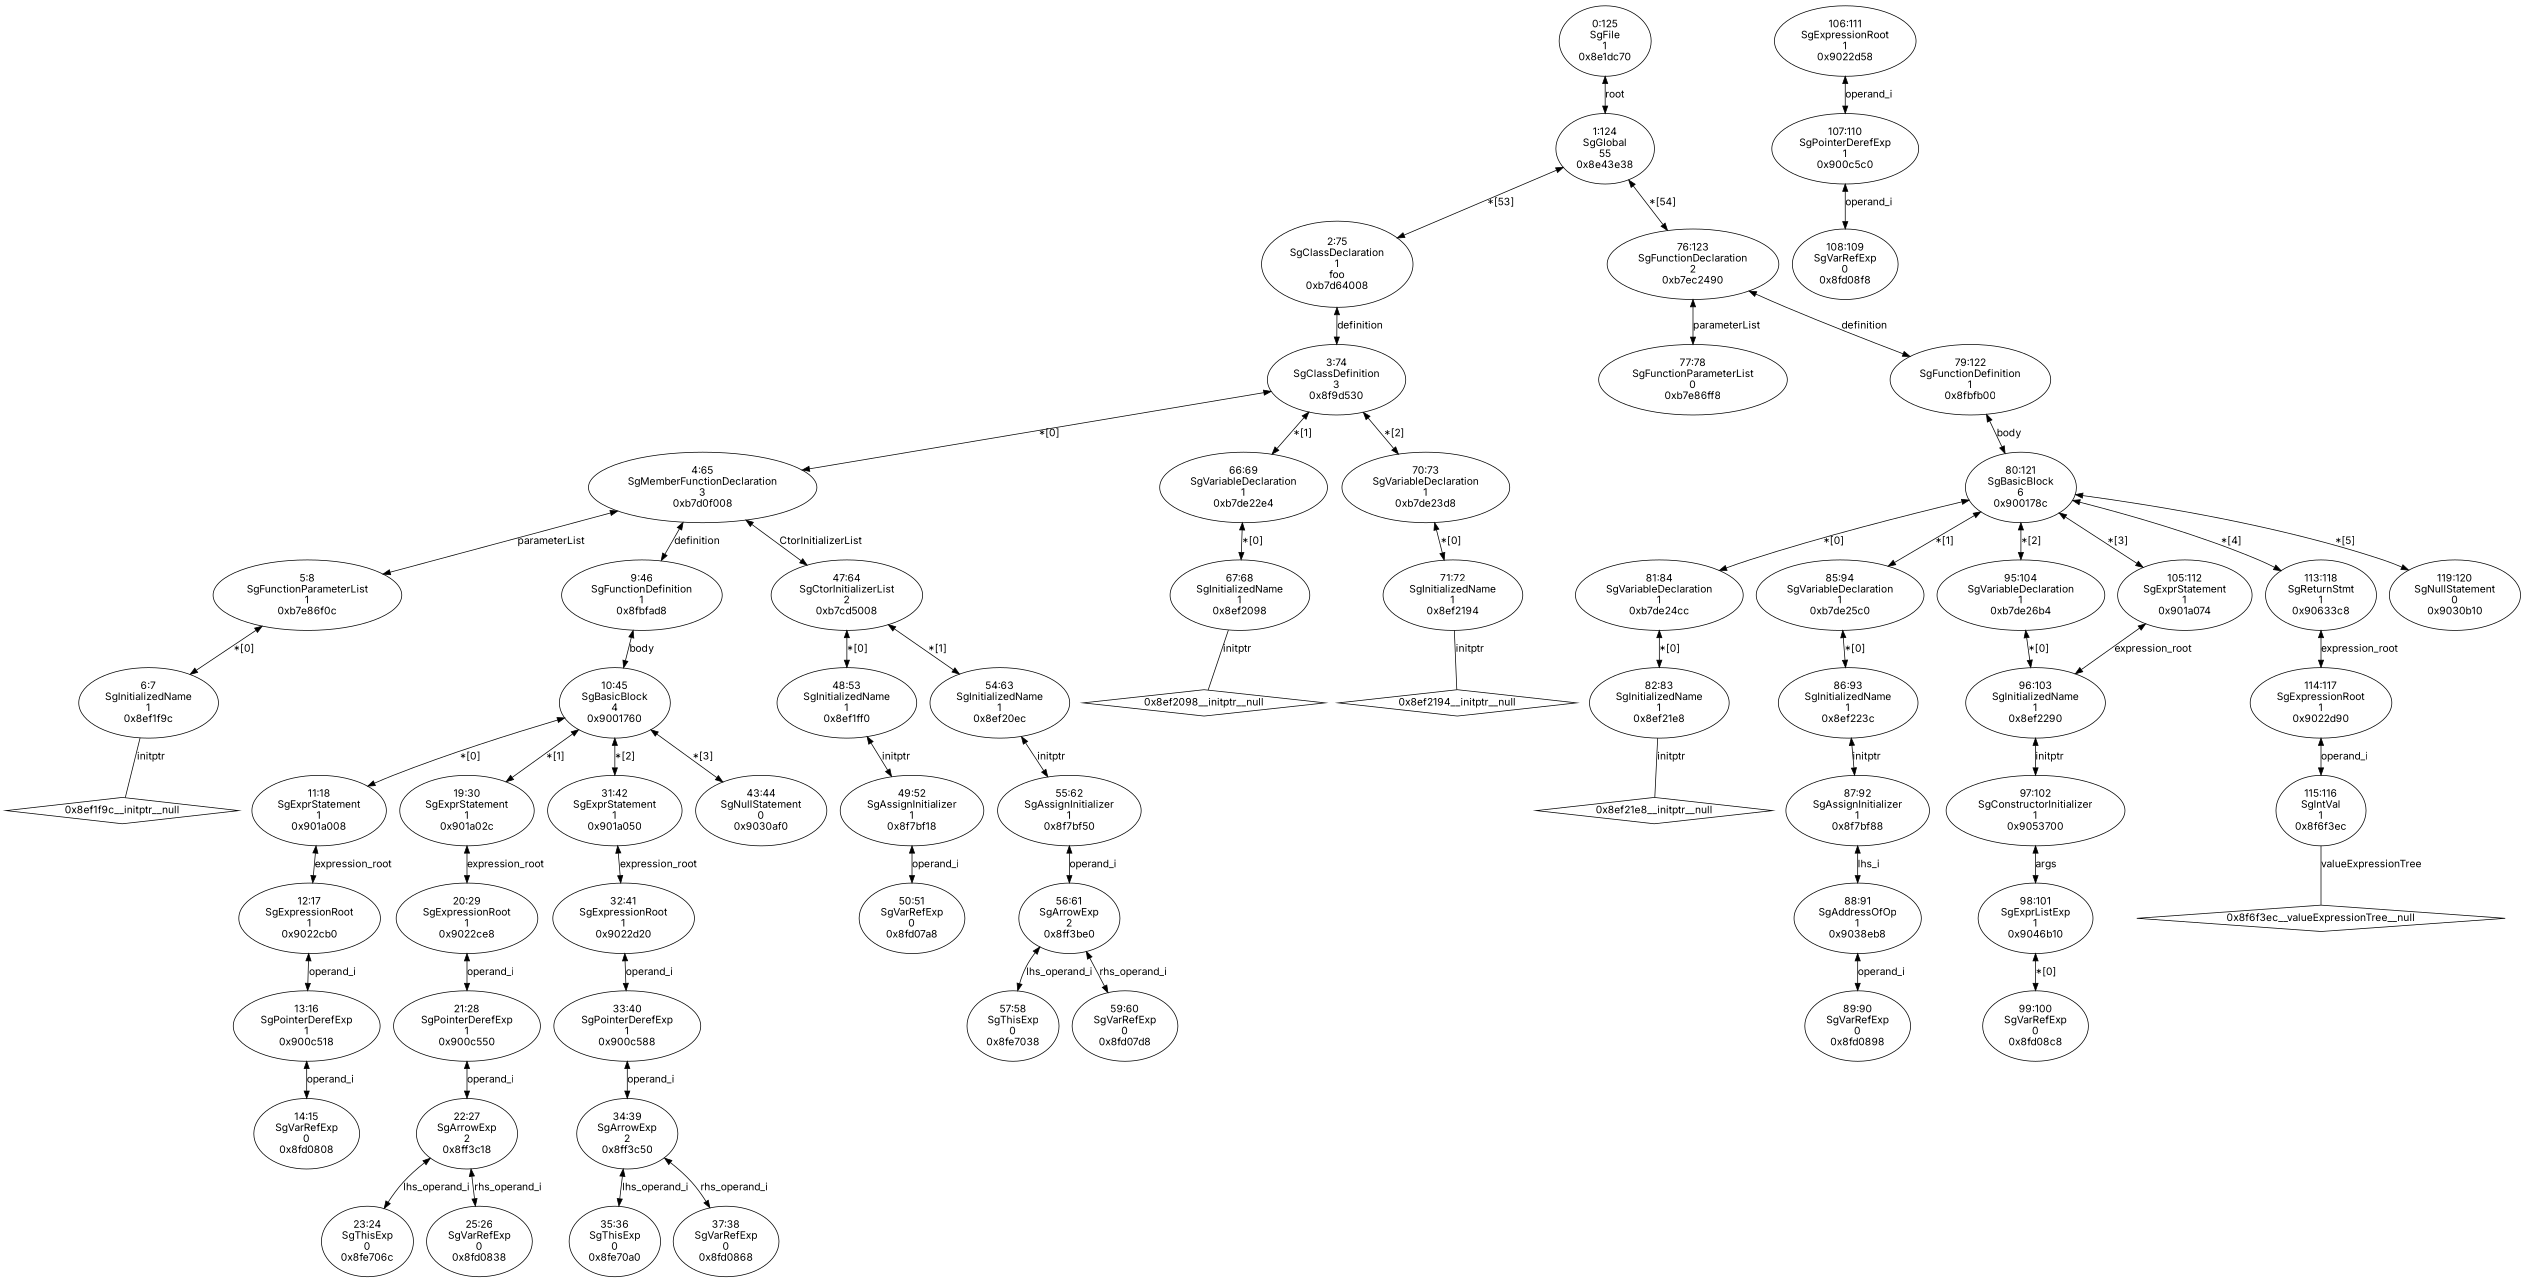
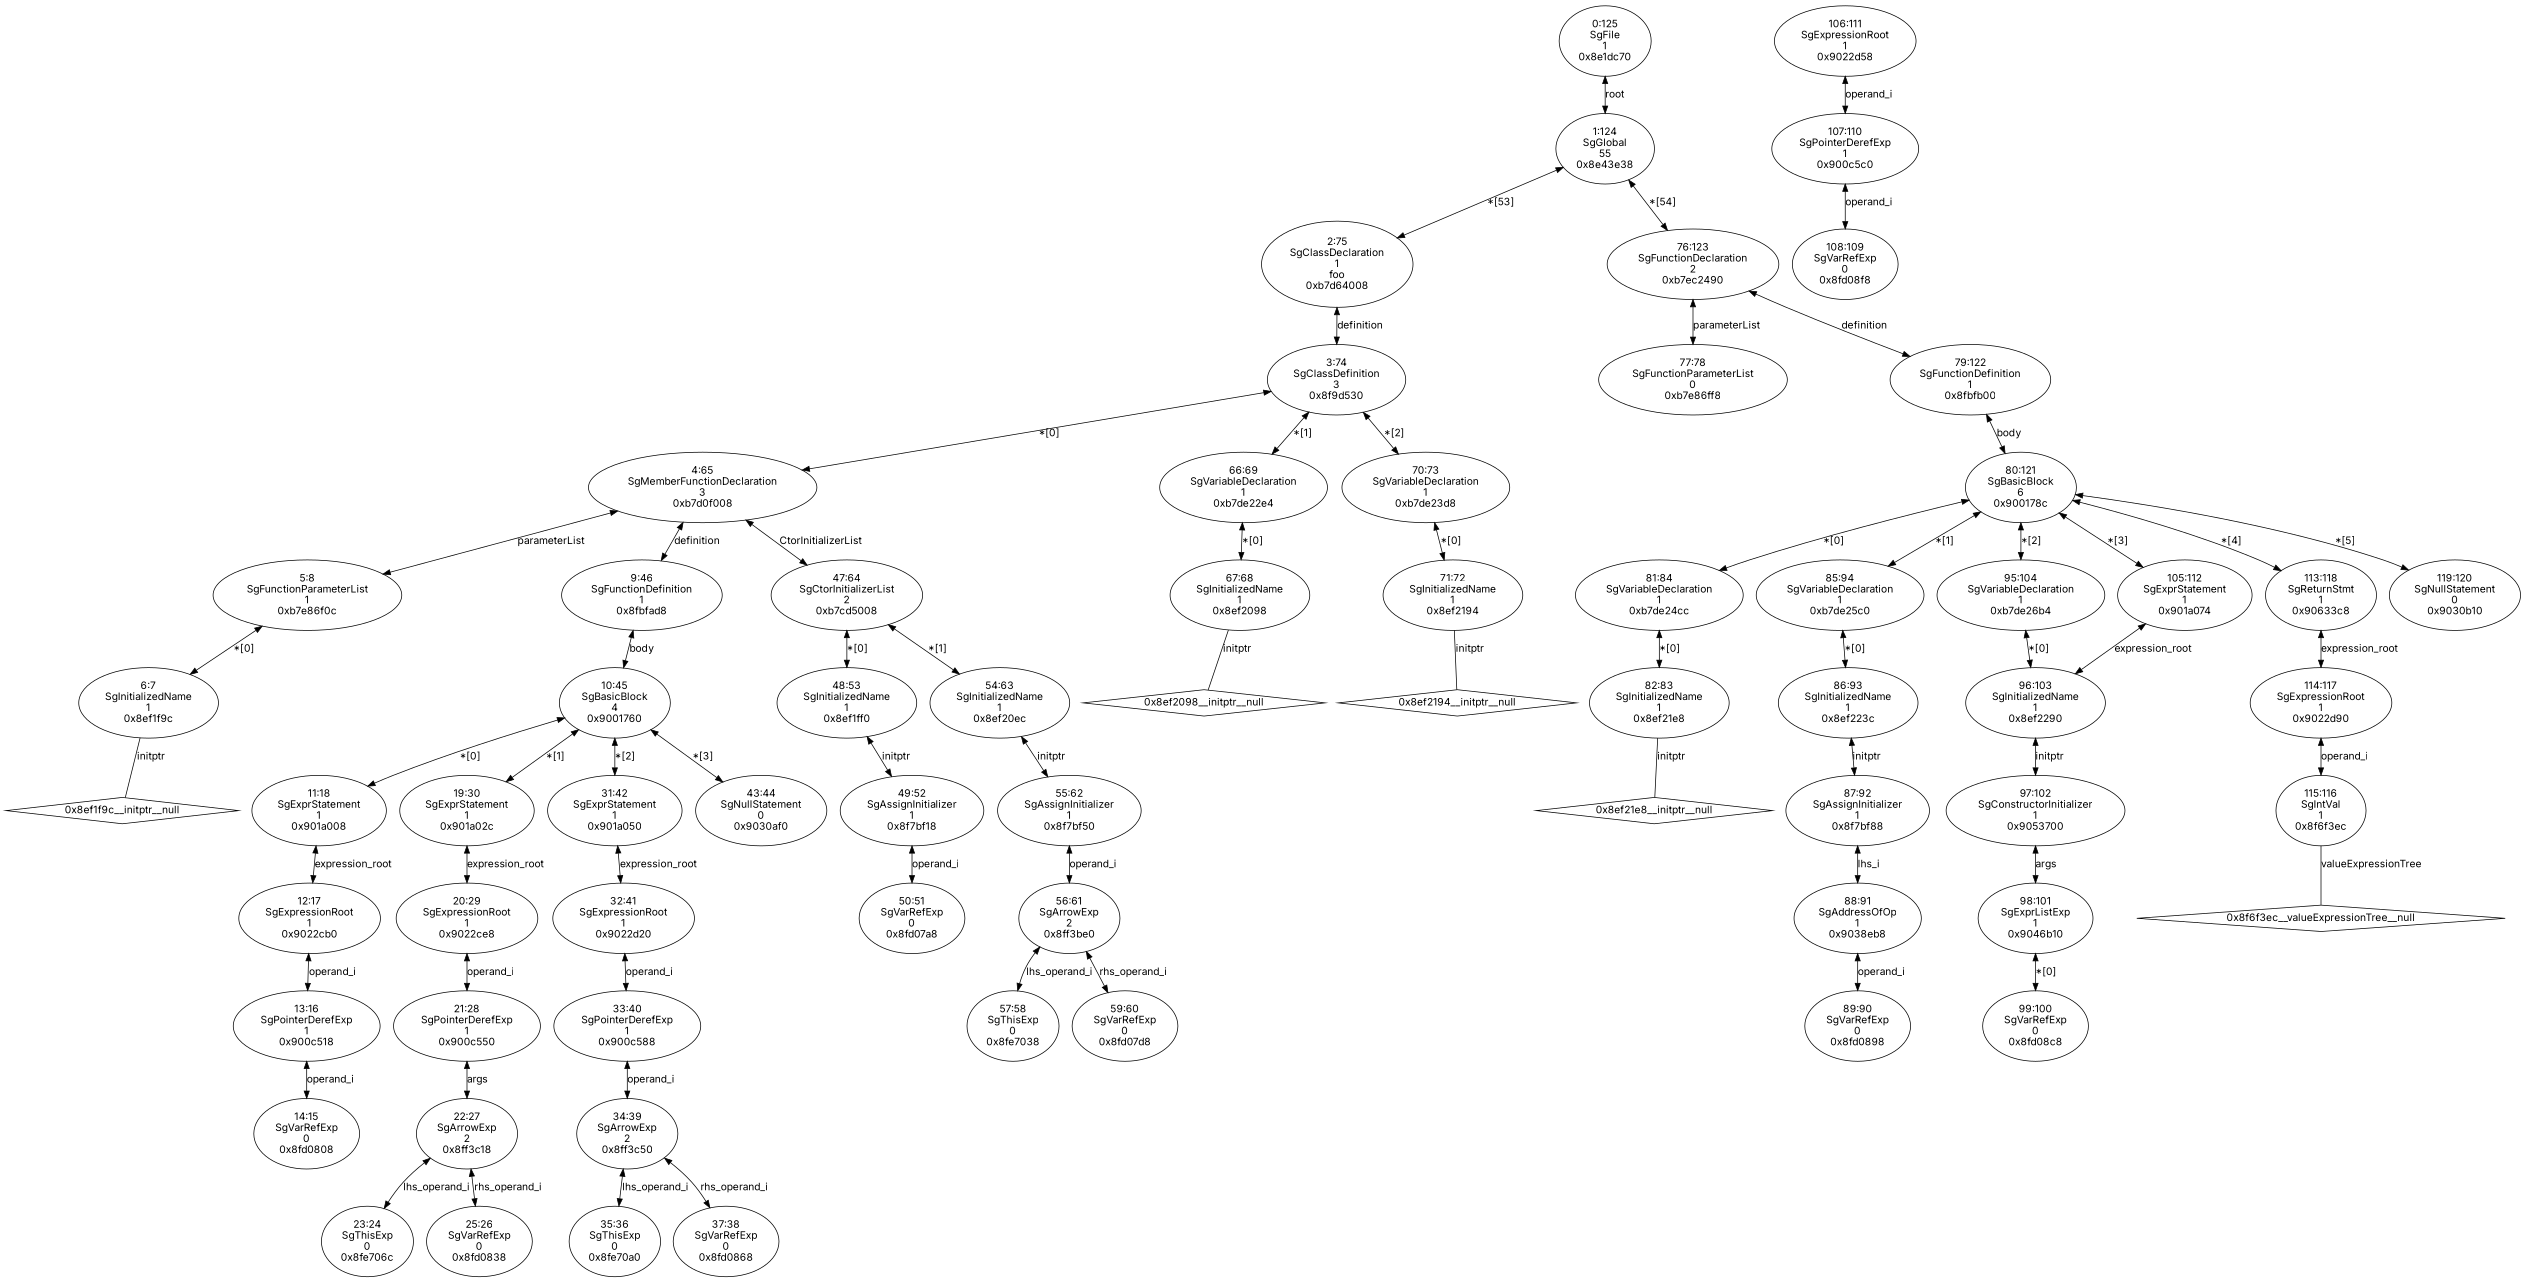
edge "21:28 SgPointerDerefExp 1 0x900c550" -- "22:27 SgArrowExp 2 0x8ff3c18": label "operand_i" -> "args"
